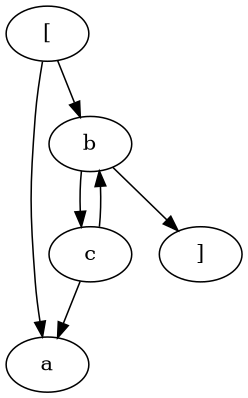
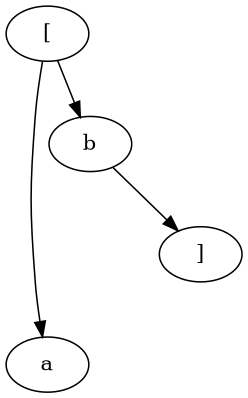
node "c": removed
